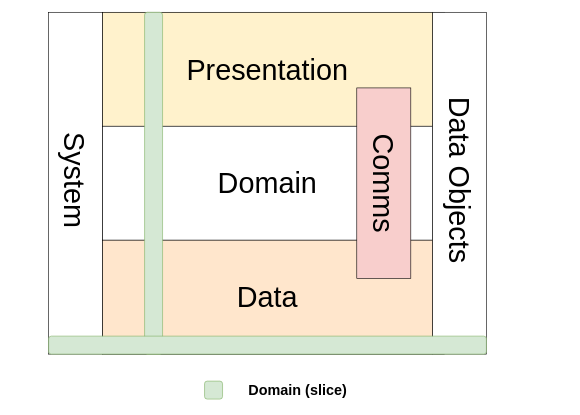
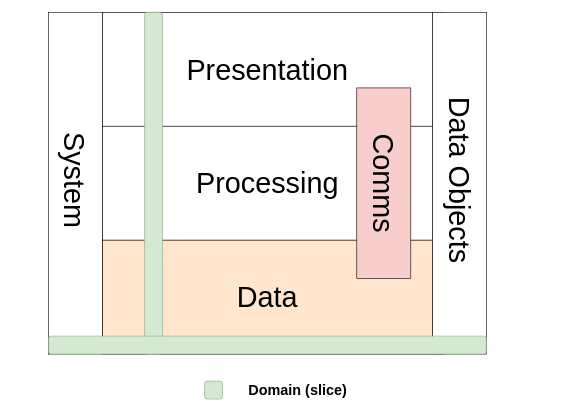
node "Presentation": fillcolor #fff2cc -> #ffffff
node "Domain": label "Domain" -> "Processing"
